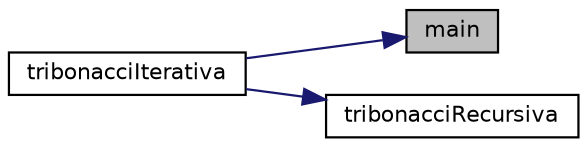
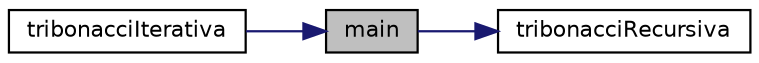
edge "tribonacciIterativa" -> "tribonacciRecursiva": now "main" -> "tribonacciRecursiva"
